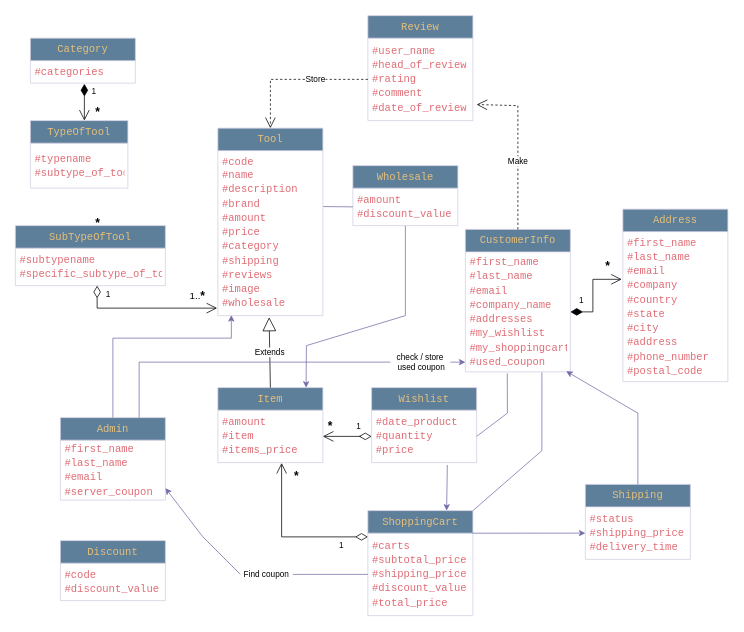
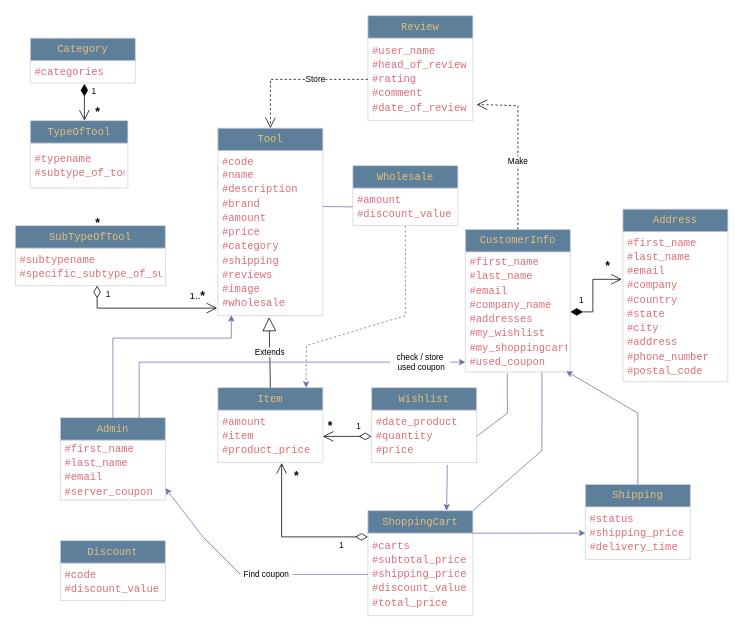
node "#subtypename #specific_subtype_of_tool": label "#subtypename #specific_subtype_of_tool" -> "#subtypename #specific_subtype_of_subtotal"
edge "#amount #discount_value" -> "Item": style solid -> dashed
node "#amount #item #items_price": label "#amount #item #items_price" -> "#amount #item #product_price"
